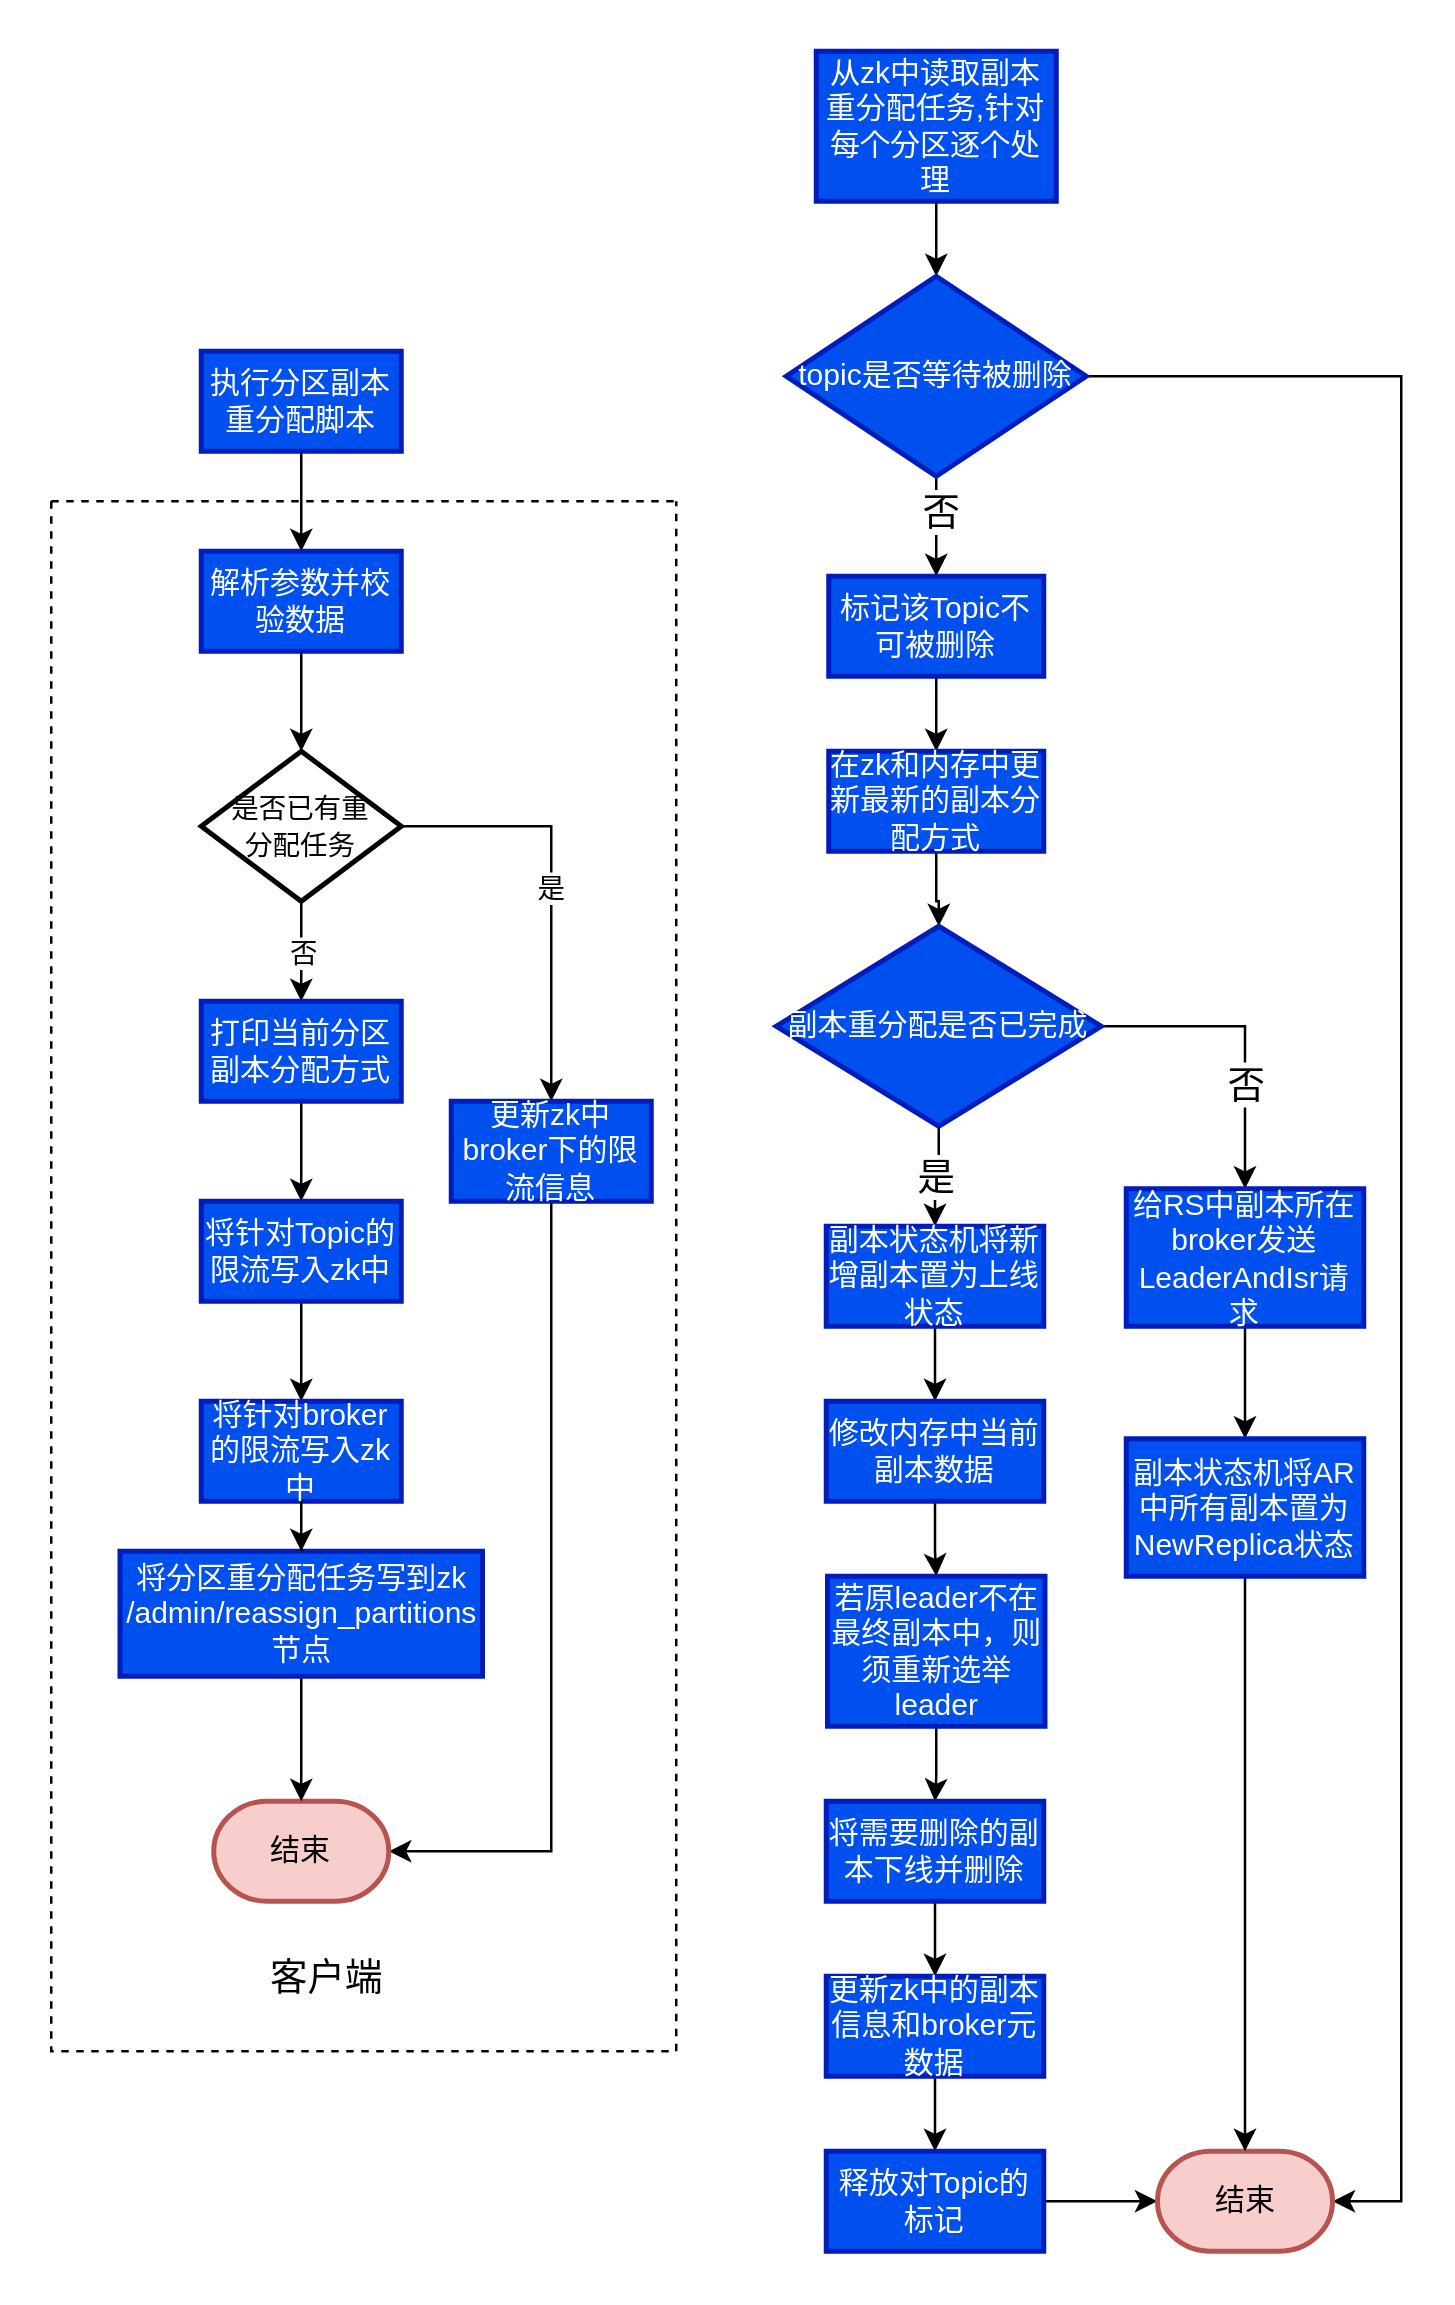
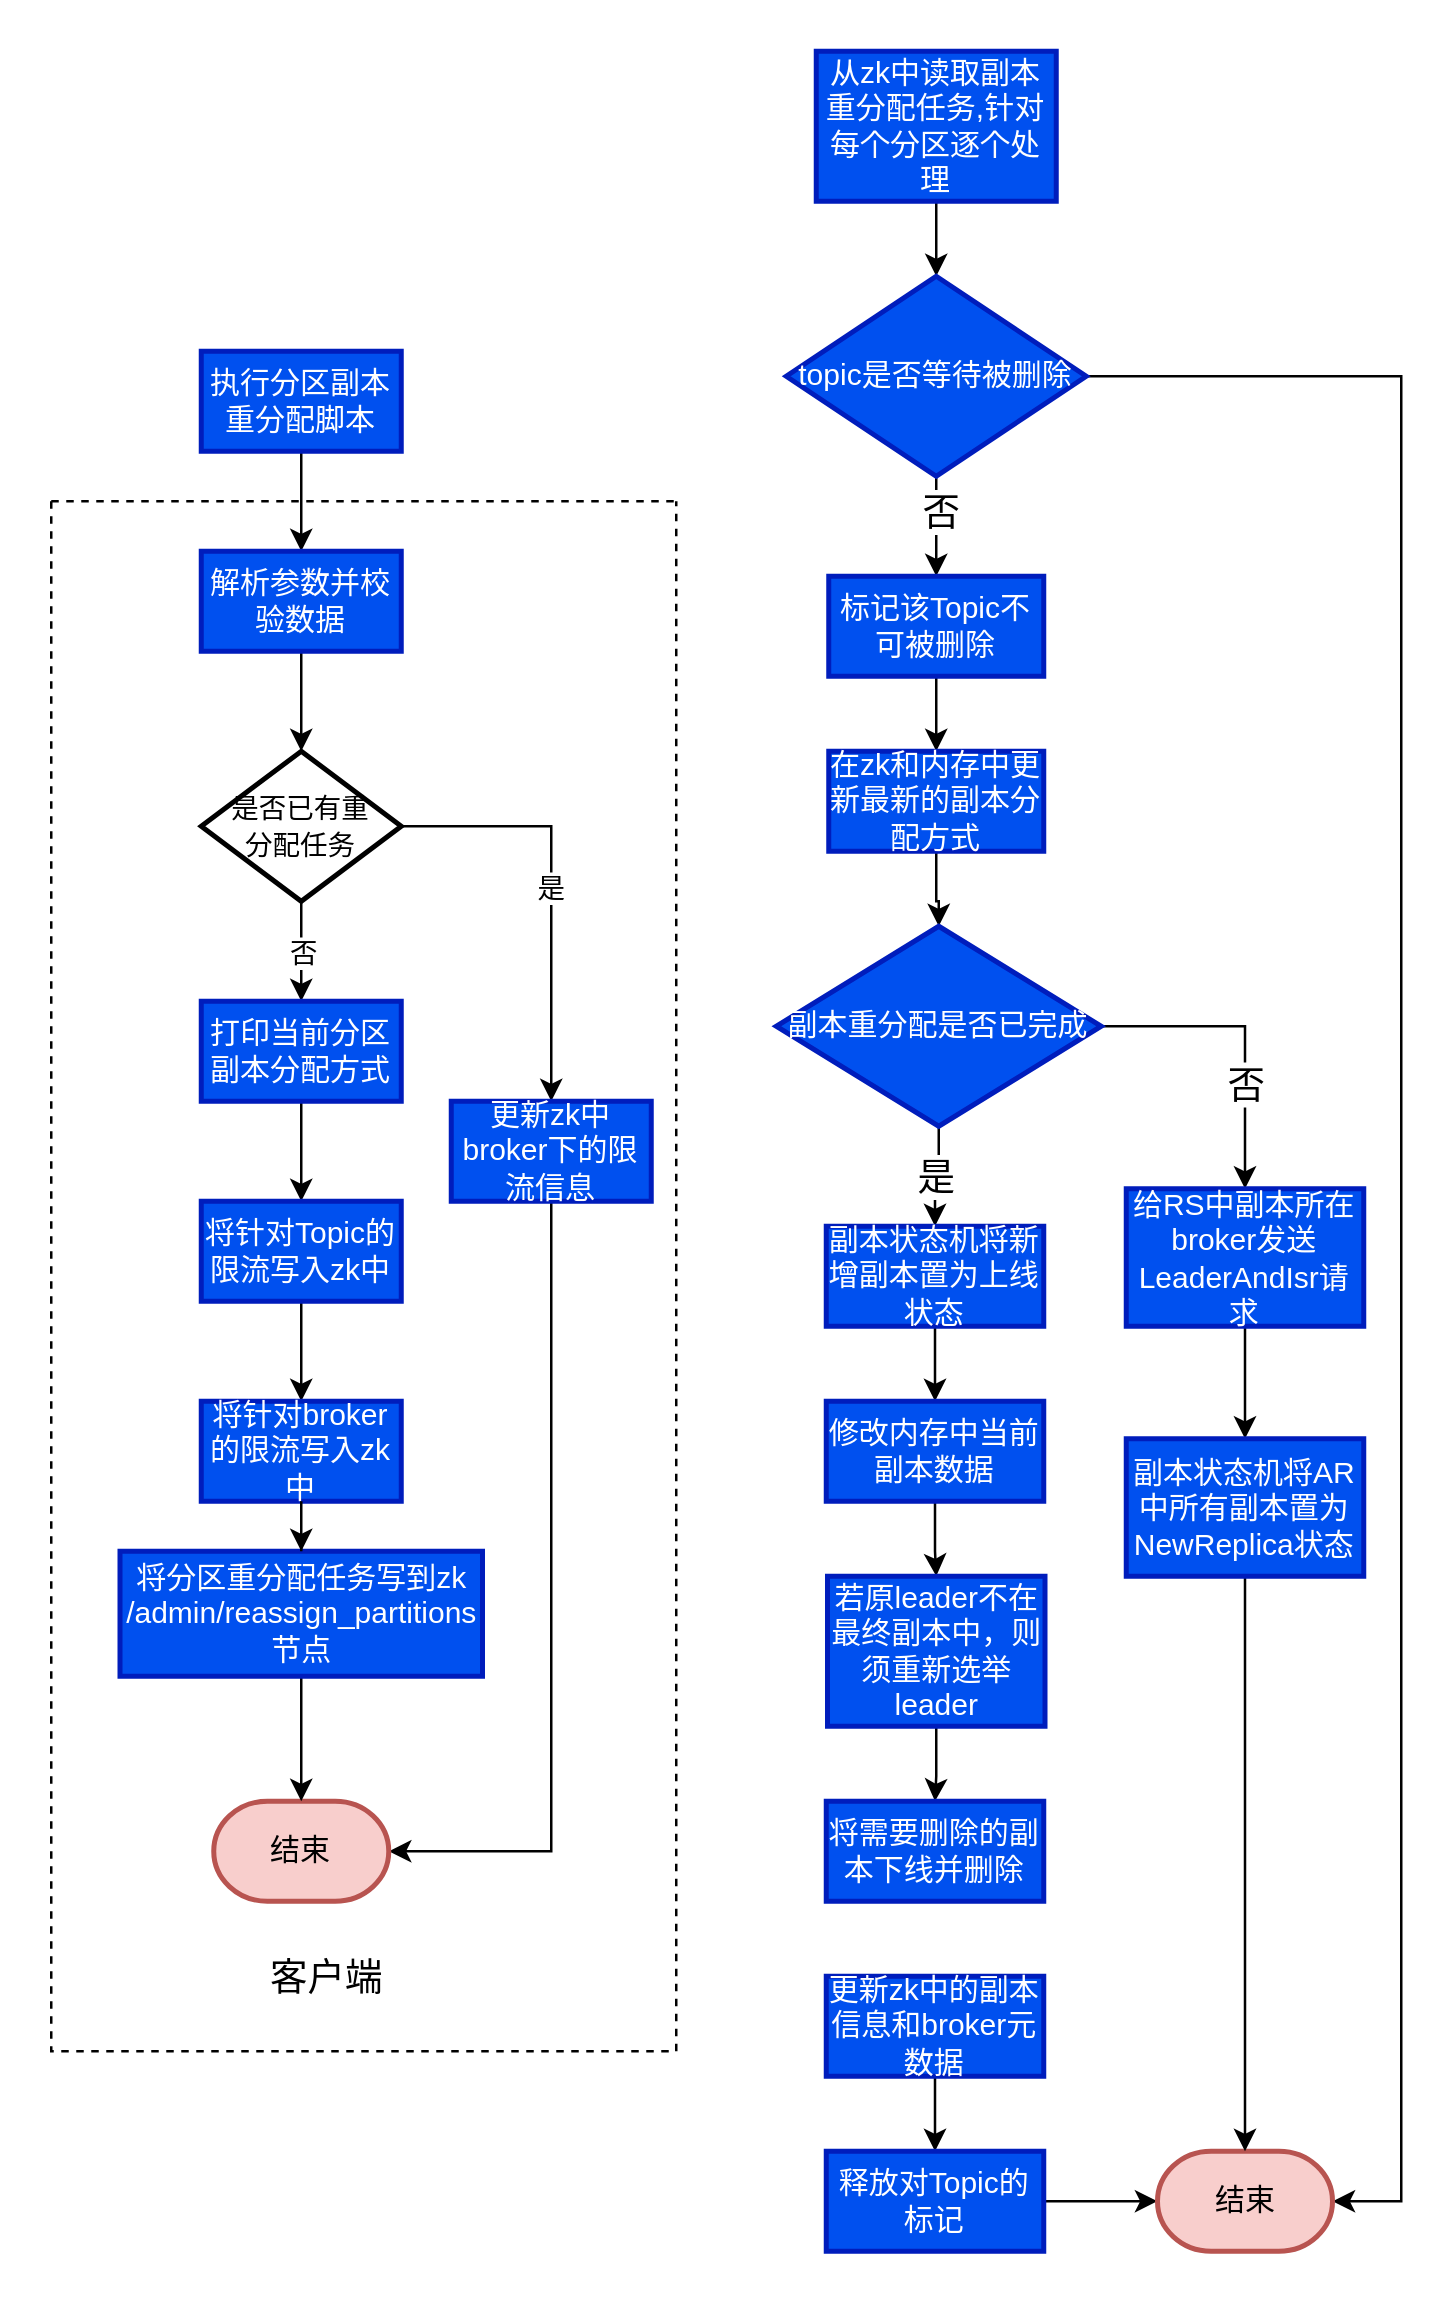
edge "将需要删除的副本下线并删除" -> "更新zk中的副本信息和broker元数据": removed
